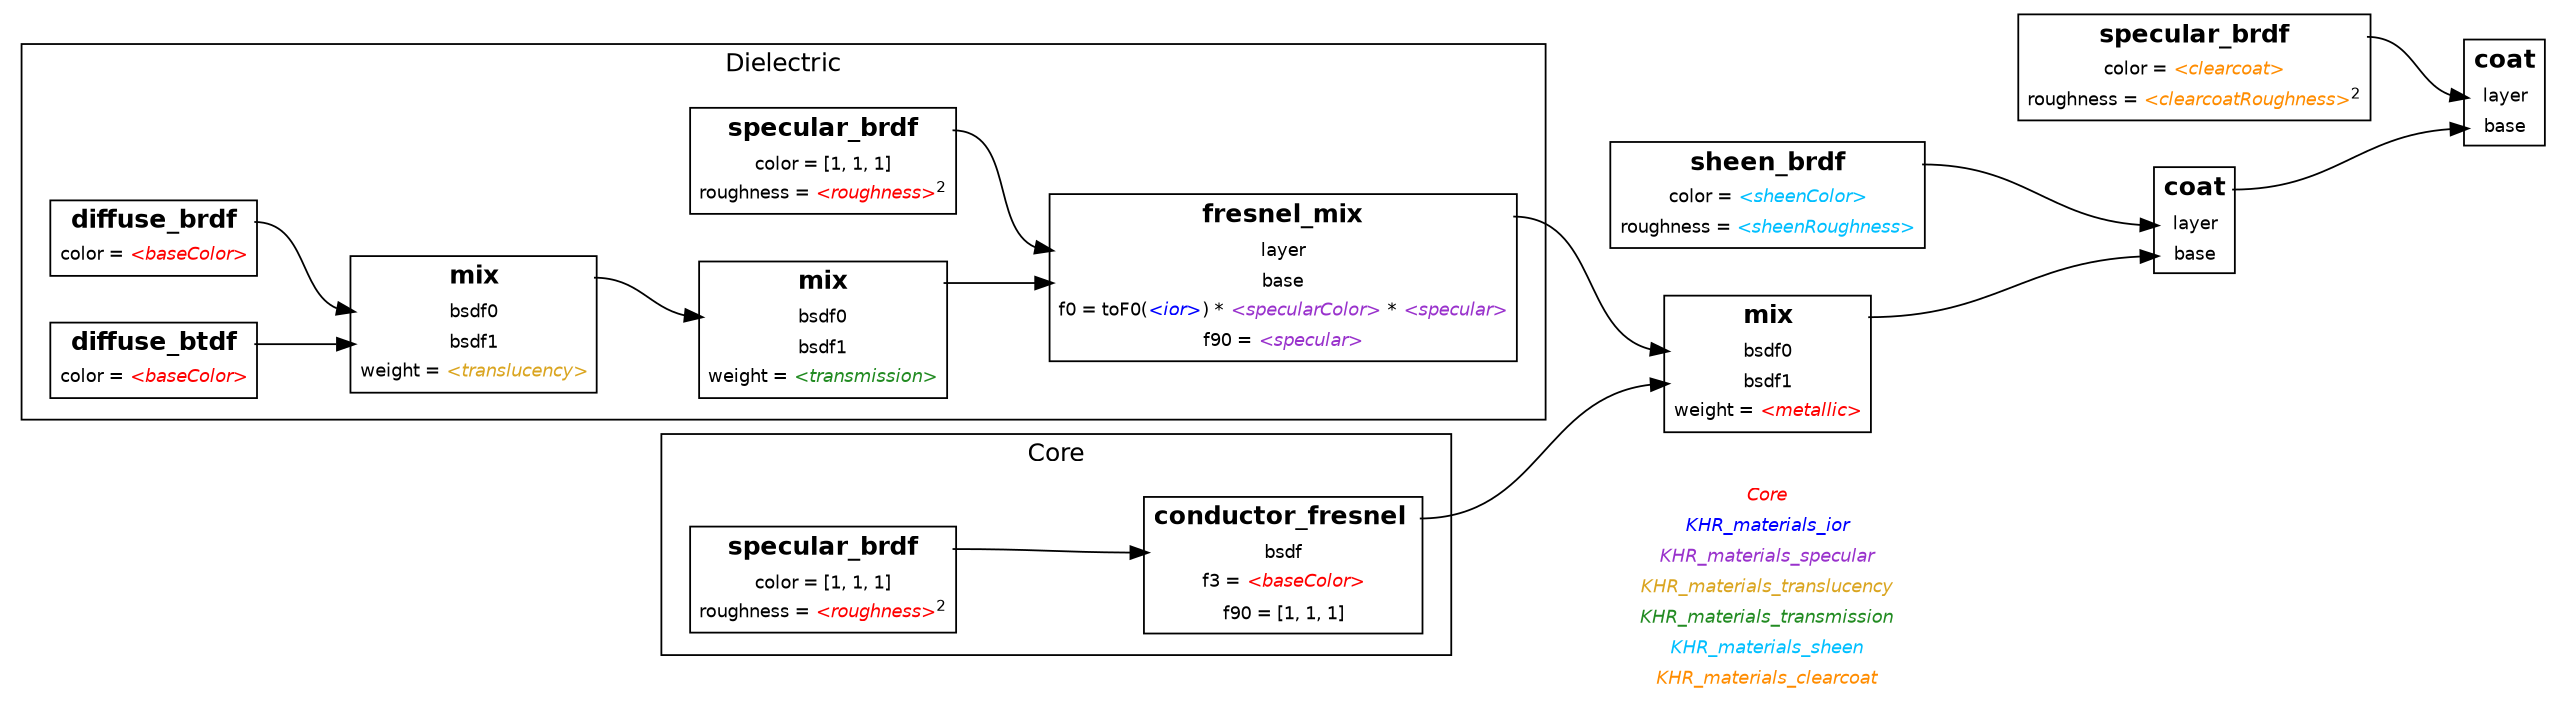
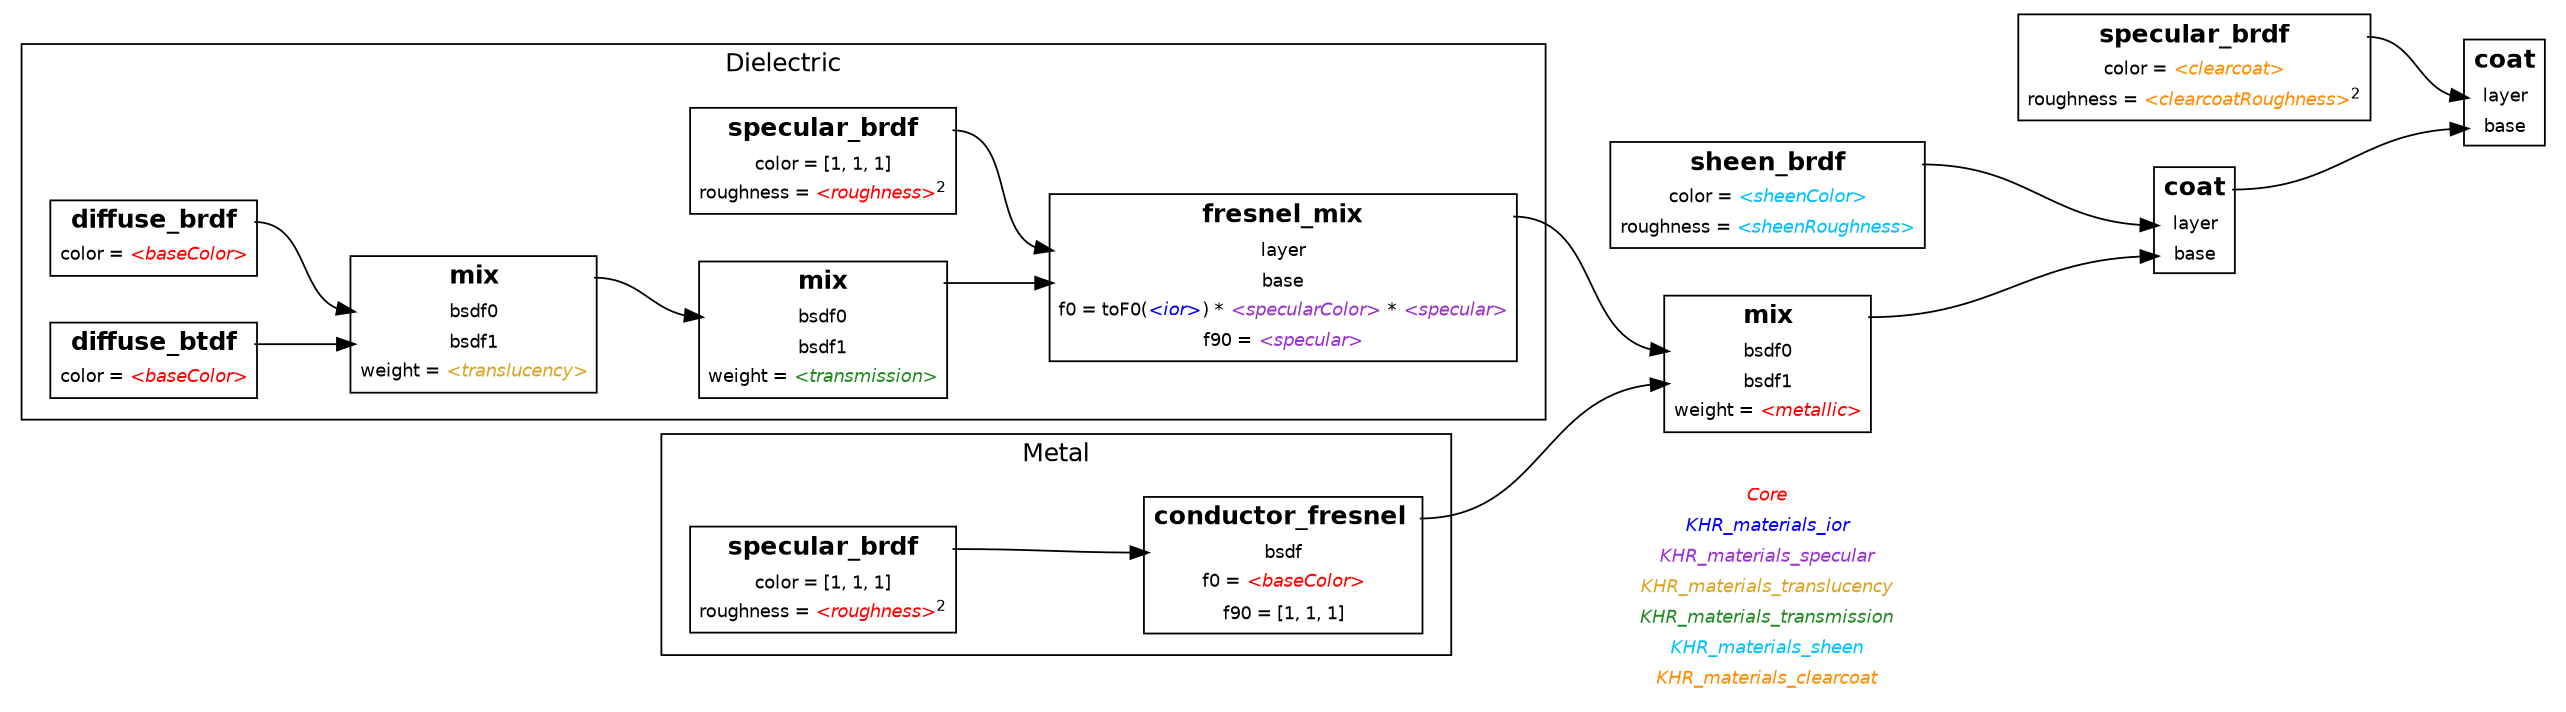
cluster "Core": label "Core" -> "Metal"
node "conductor_fresnel": text "f3 =" -> "f0 ="
